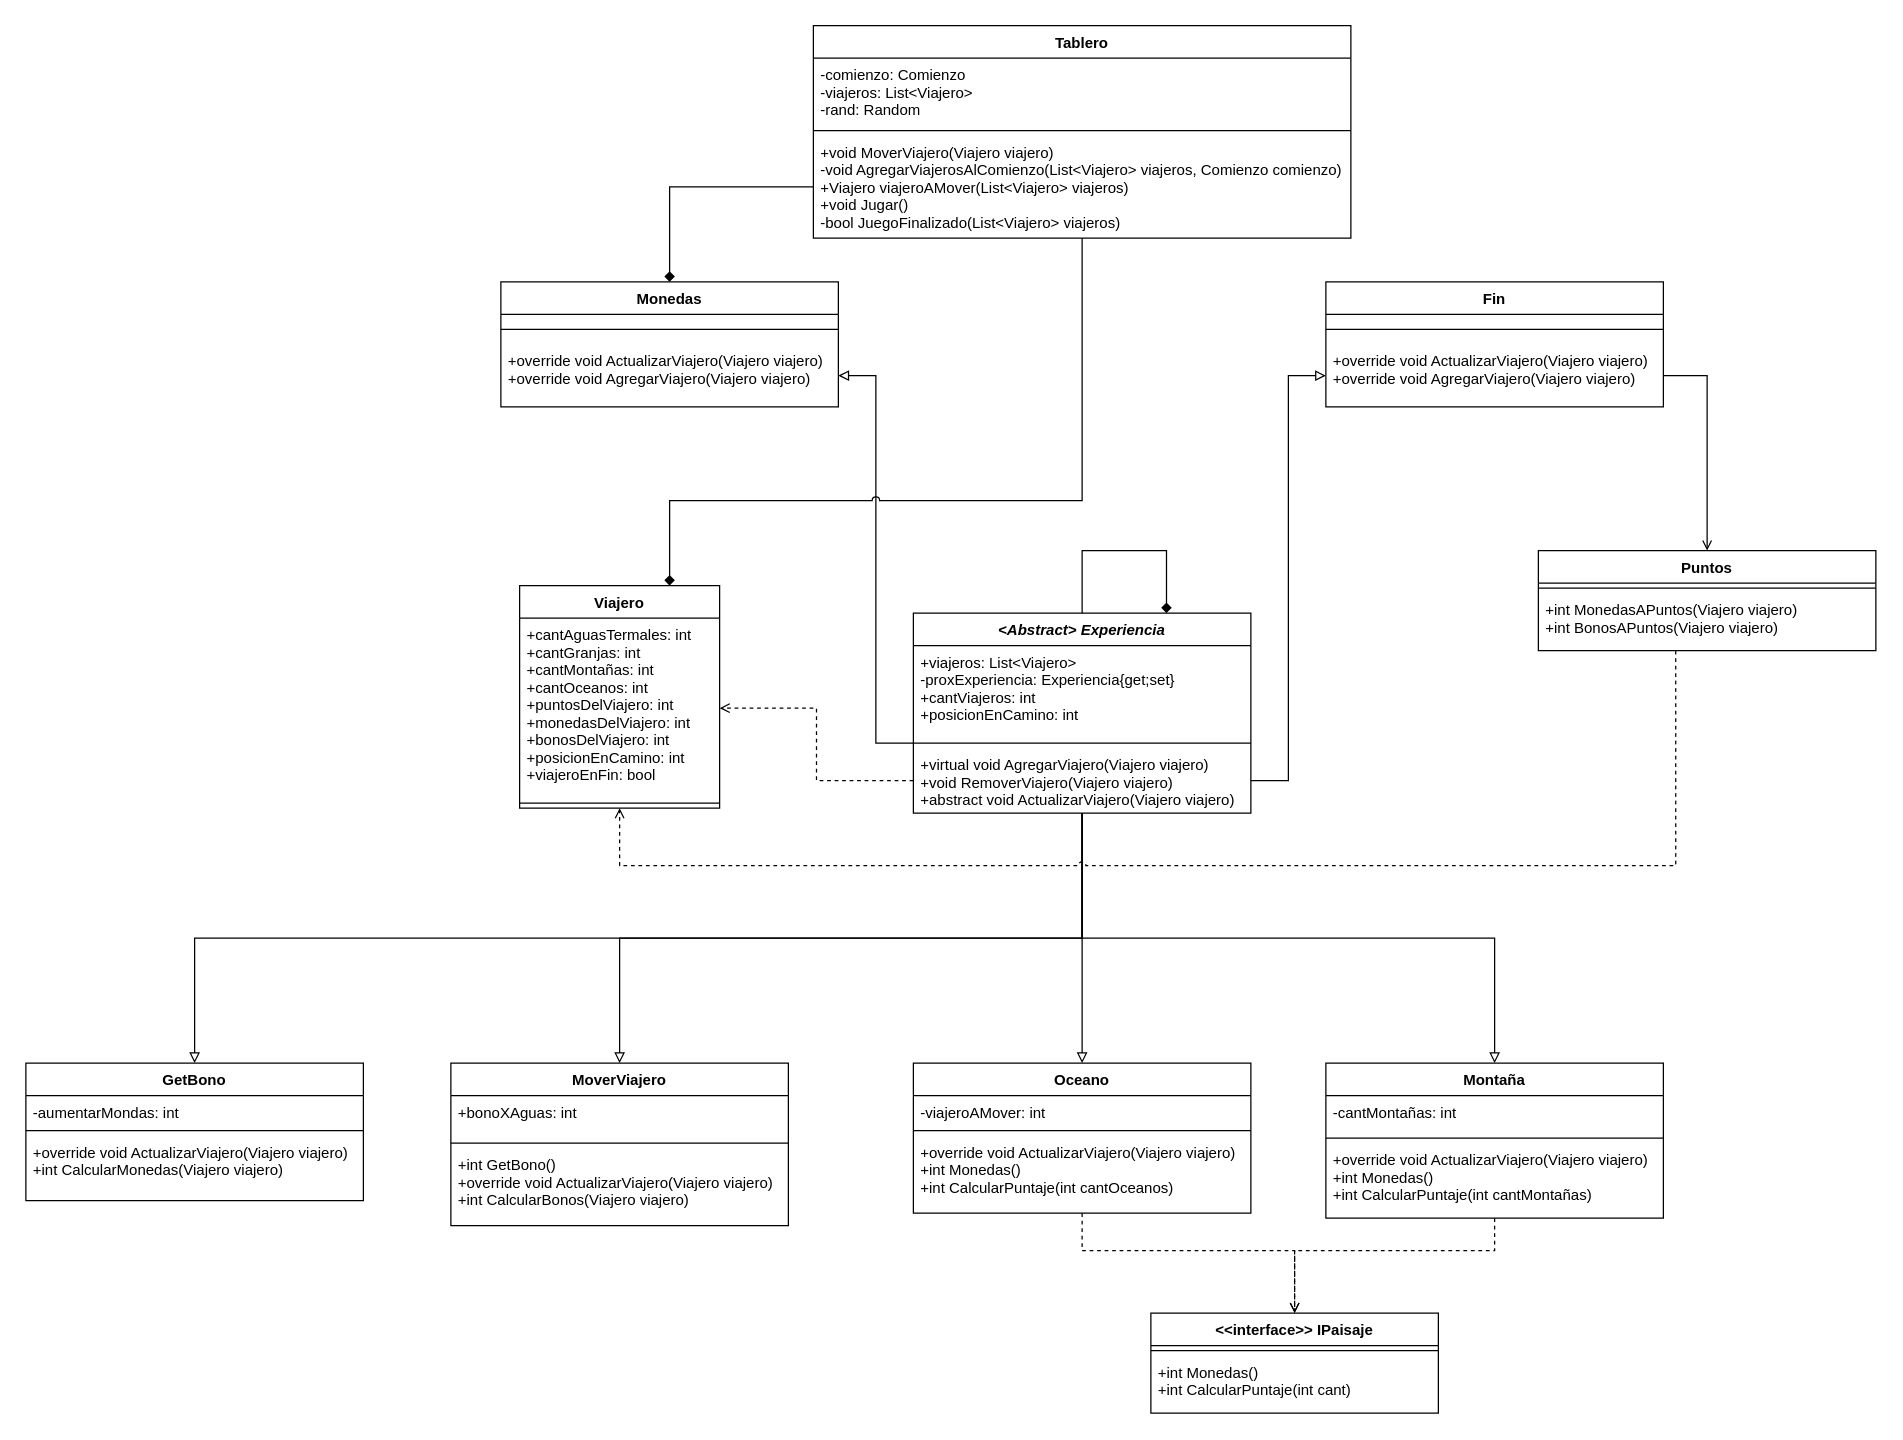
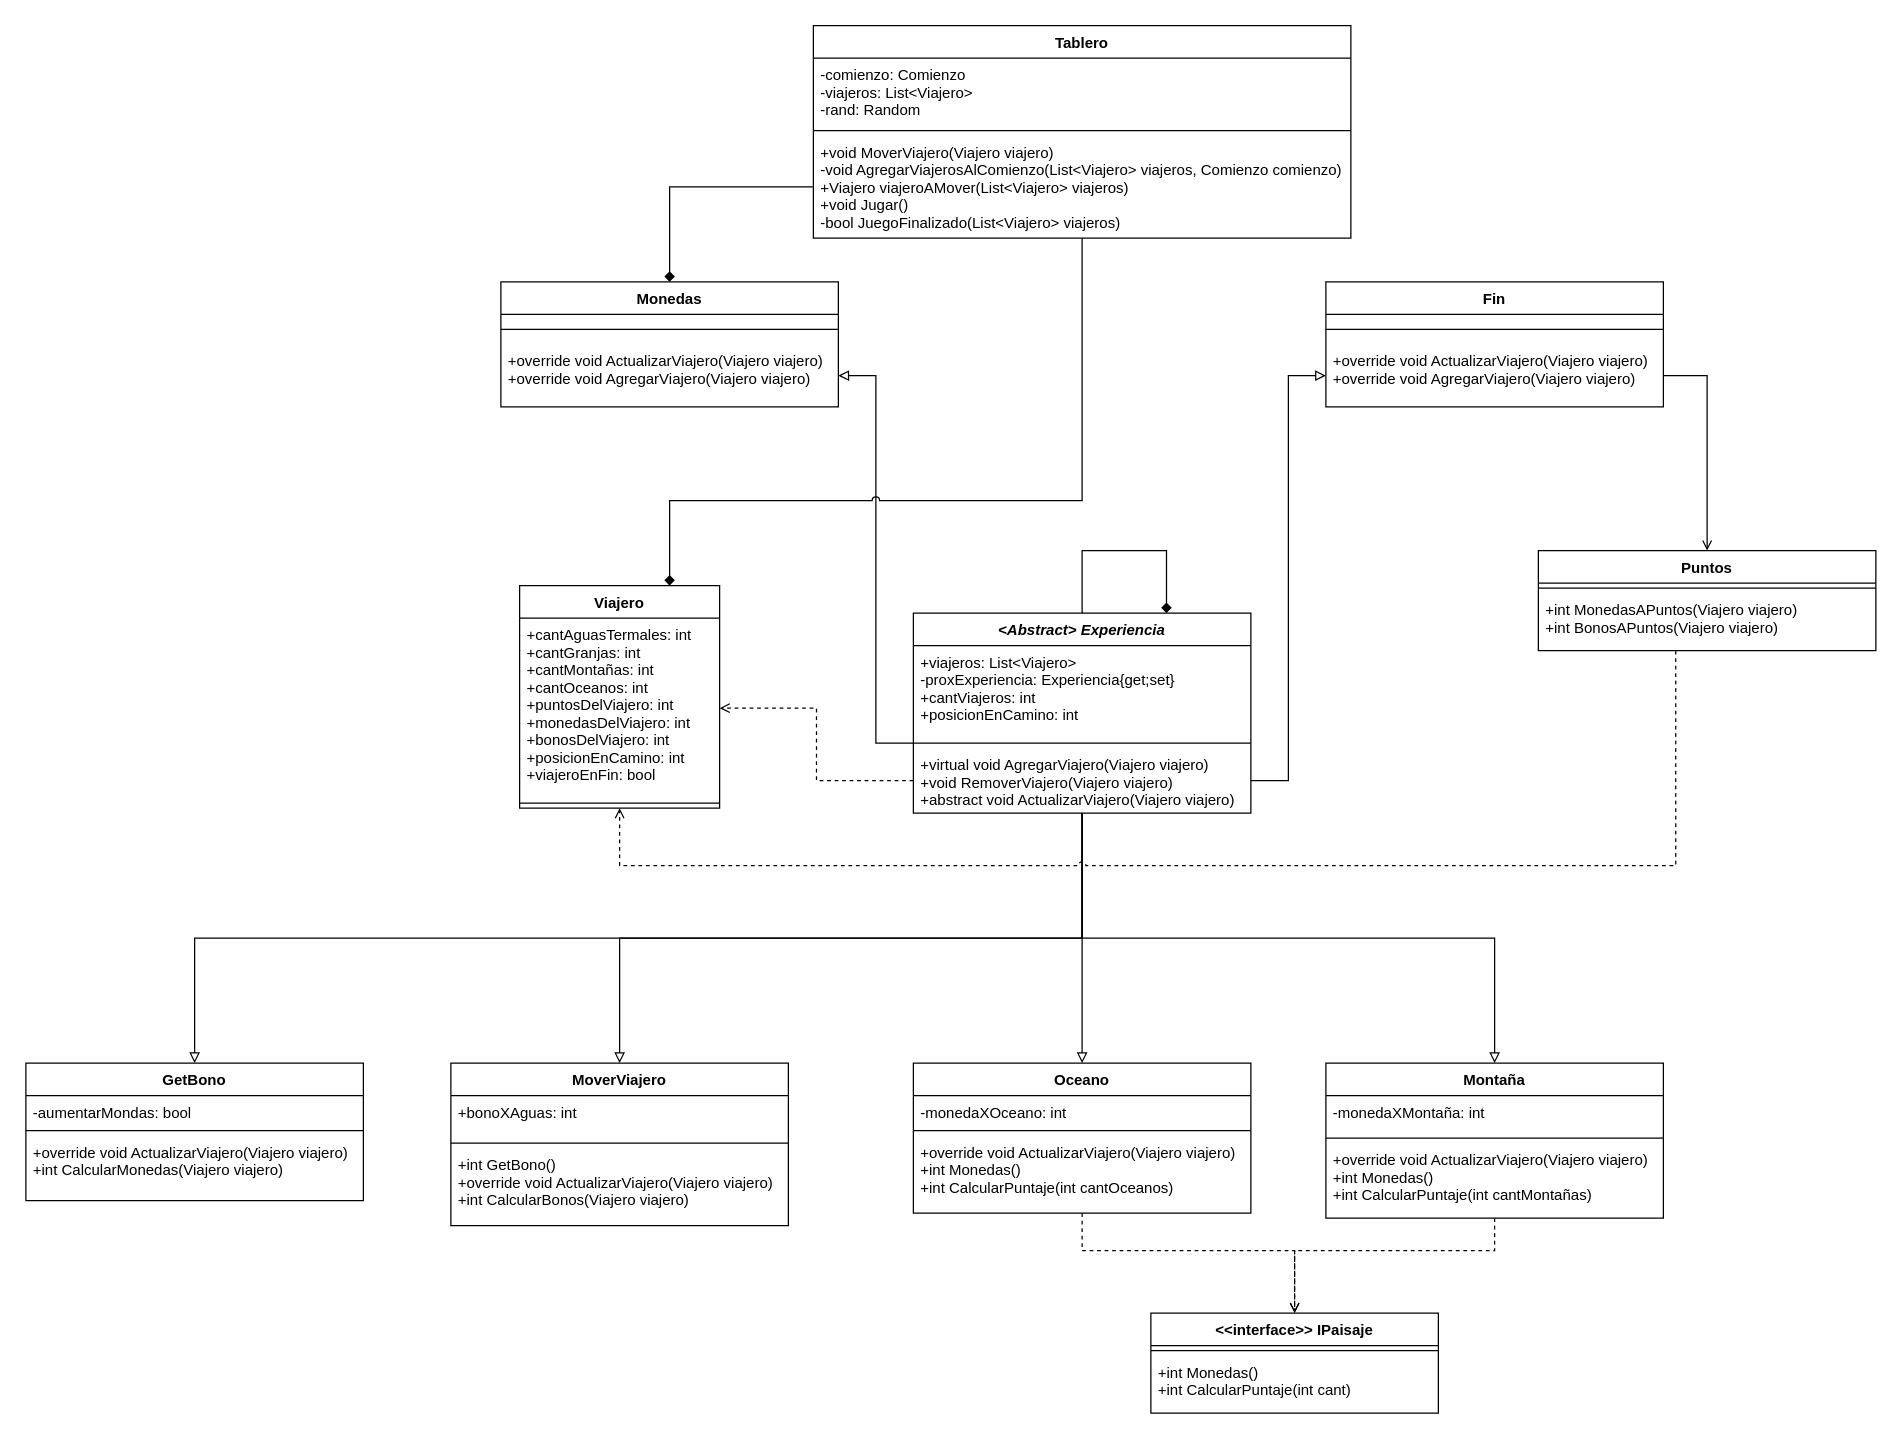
node "-aumentarMondas: int": label "-aumentarMondas: int" -> "-aumentarMondas: bool"
node "-viajeroAMover: int": label "-viajeroAMover: int" -> "-monedaXOceano: int"
node "-cantMontañas: int": label "-cantMontañas: int" -> "-monedaXMontaña: int"
